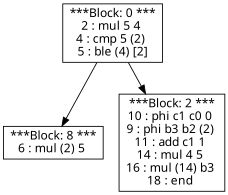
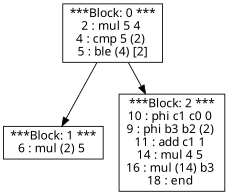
node "***Block: 8 *** 6 : mul (2) 5": label "***Block: 8 *** 6 : mul (2) 5" -> "***Block: 1 *** 6 : mul (2) 5"
